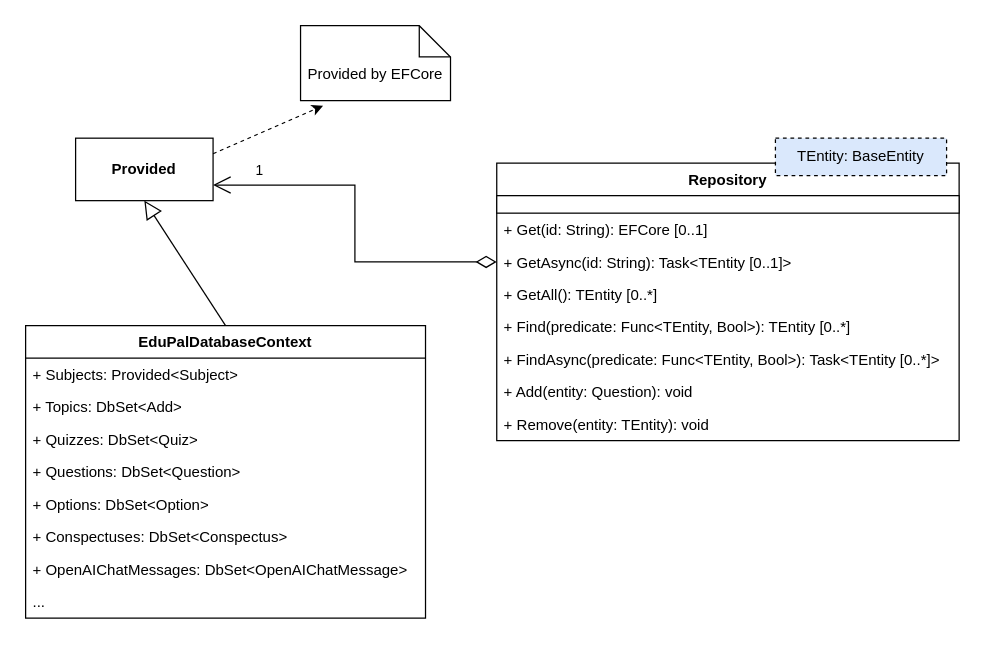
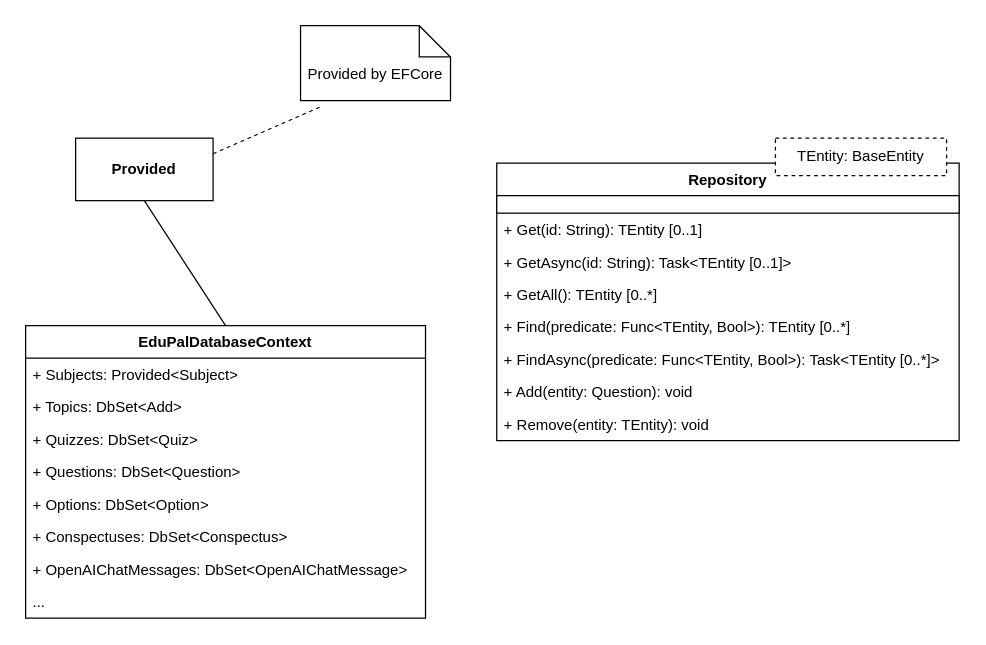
edge "Provided" -> "Provided by EFCore": arrowhead classic -> none
node "TEntity: BaseEntity": fillcolor #dae8fc -> #ffffff
edge "Provided" -- "+ GetAsync(id: String): Task<TEntity [0..1]>": removed, label "1"
edge "EduPalDatabaseContext" -> "Provided": arrowhead block -> none
node "+ Get(id: String): EFCore [0..1]": label "+ Get(id: String): EFCore [0..1]" -> "+ Get(id: String): TEntity [0..1]"
